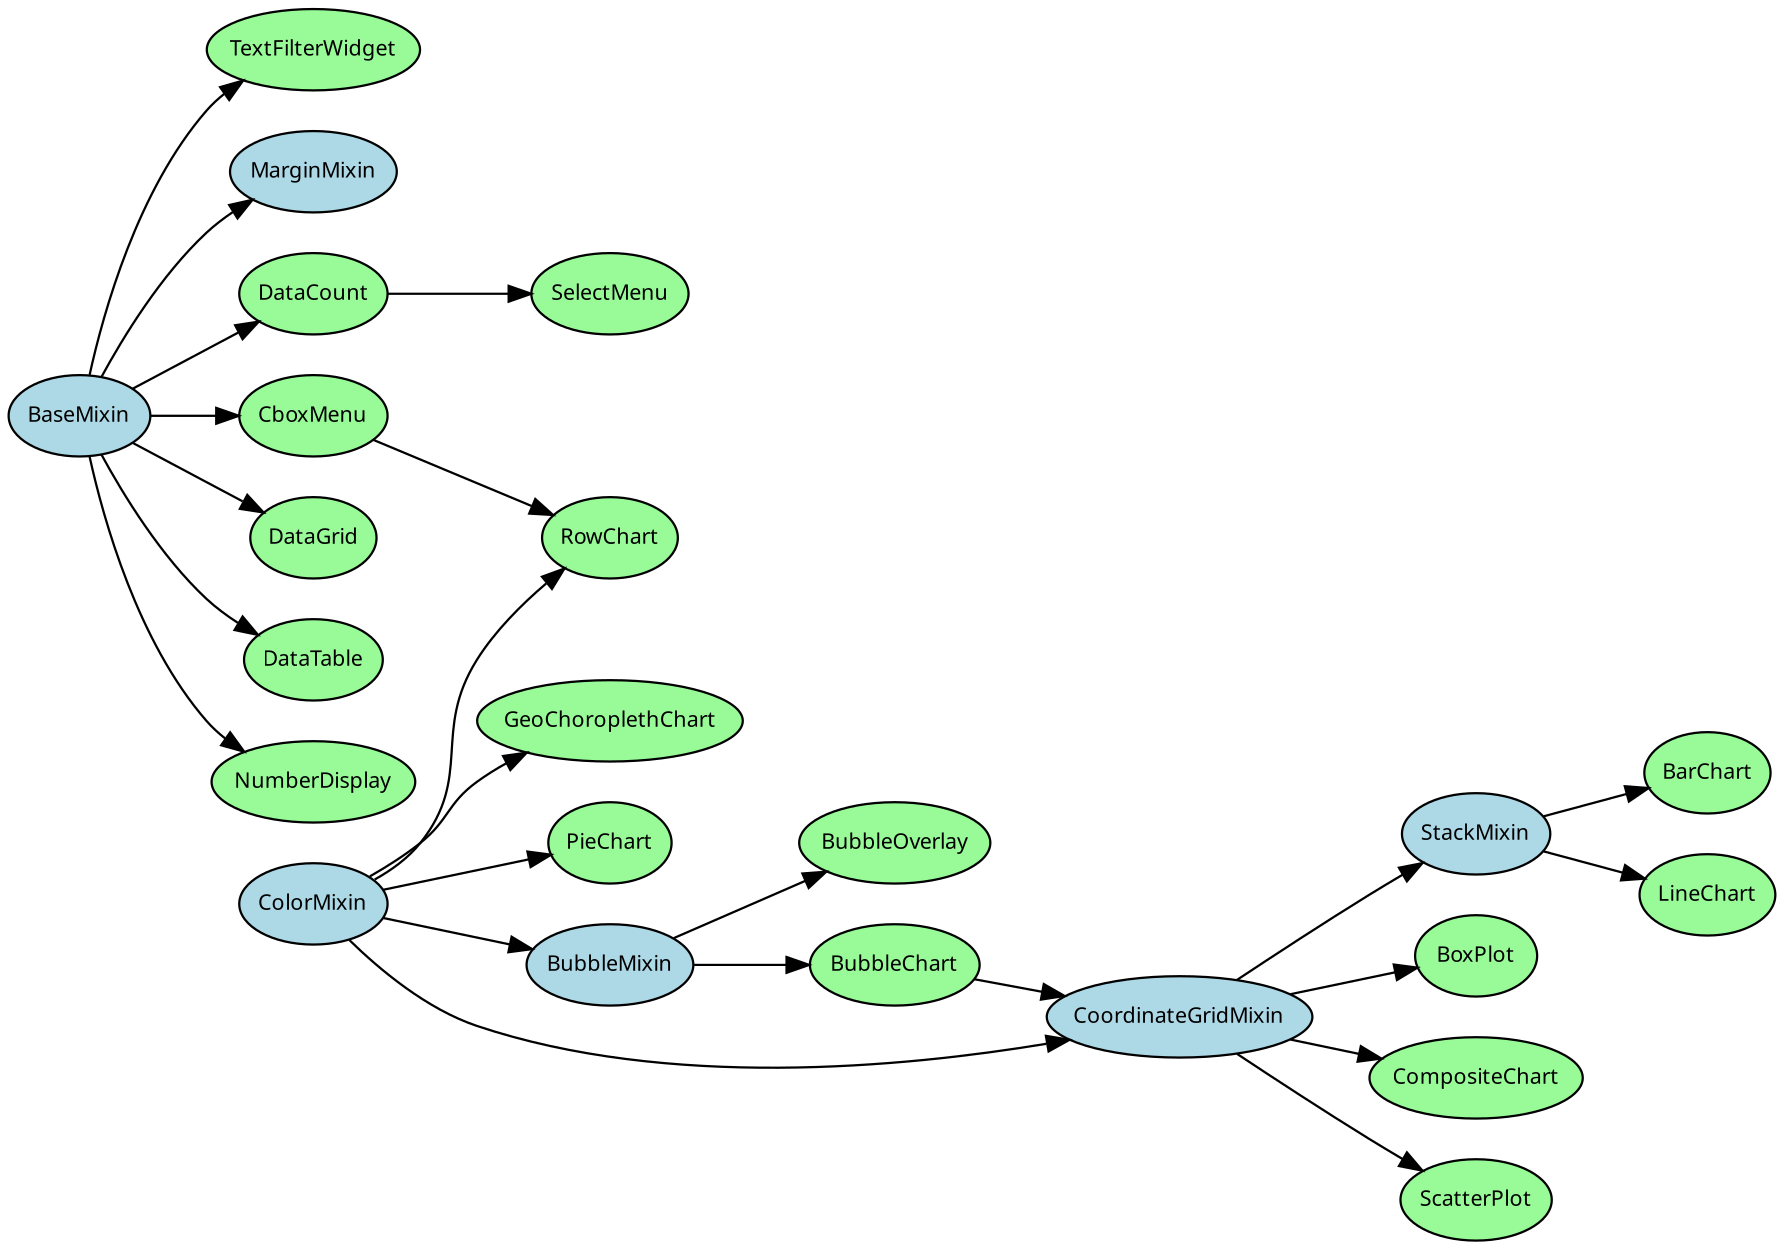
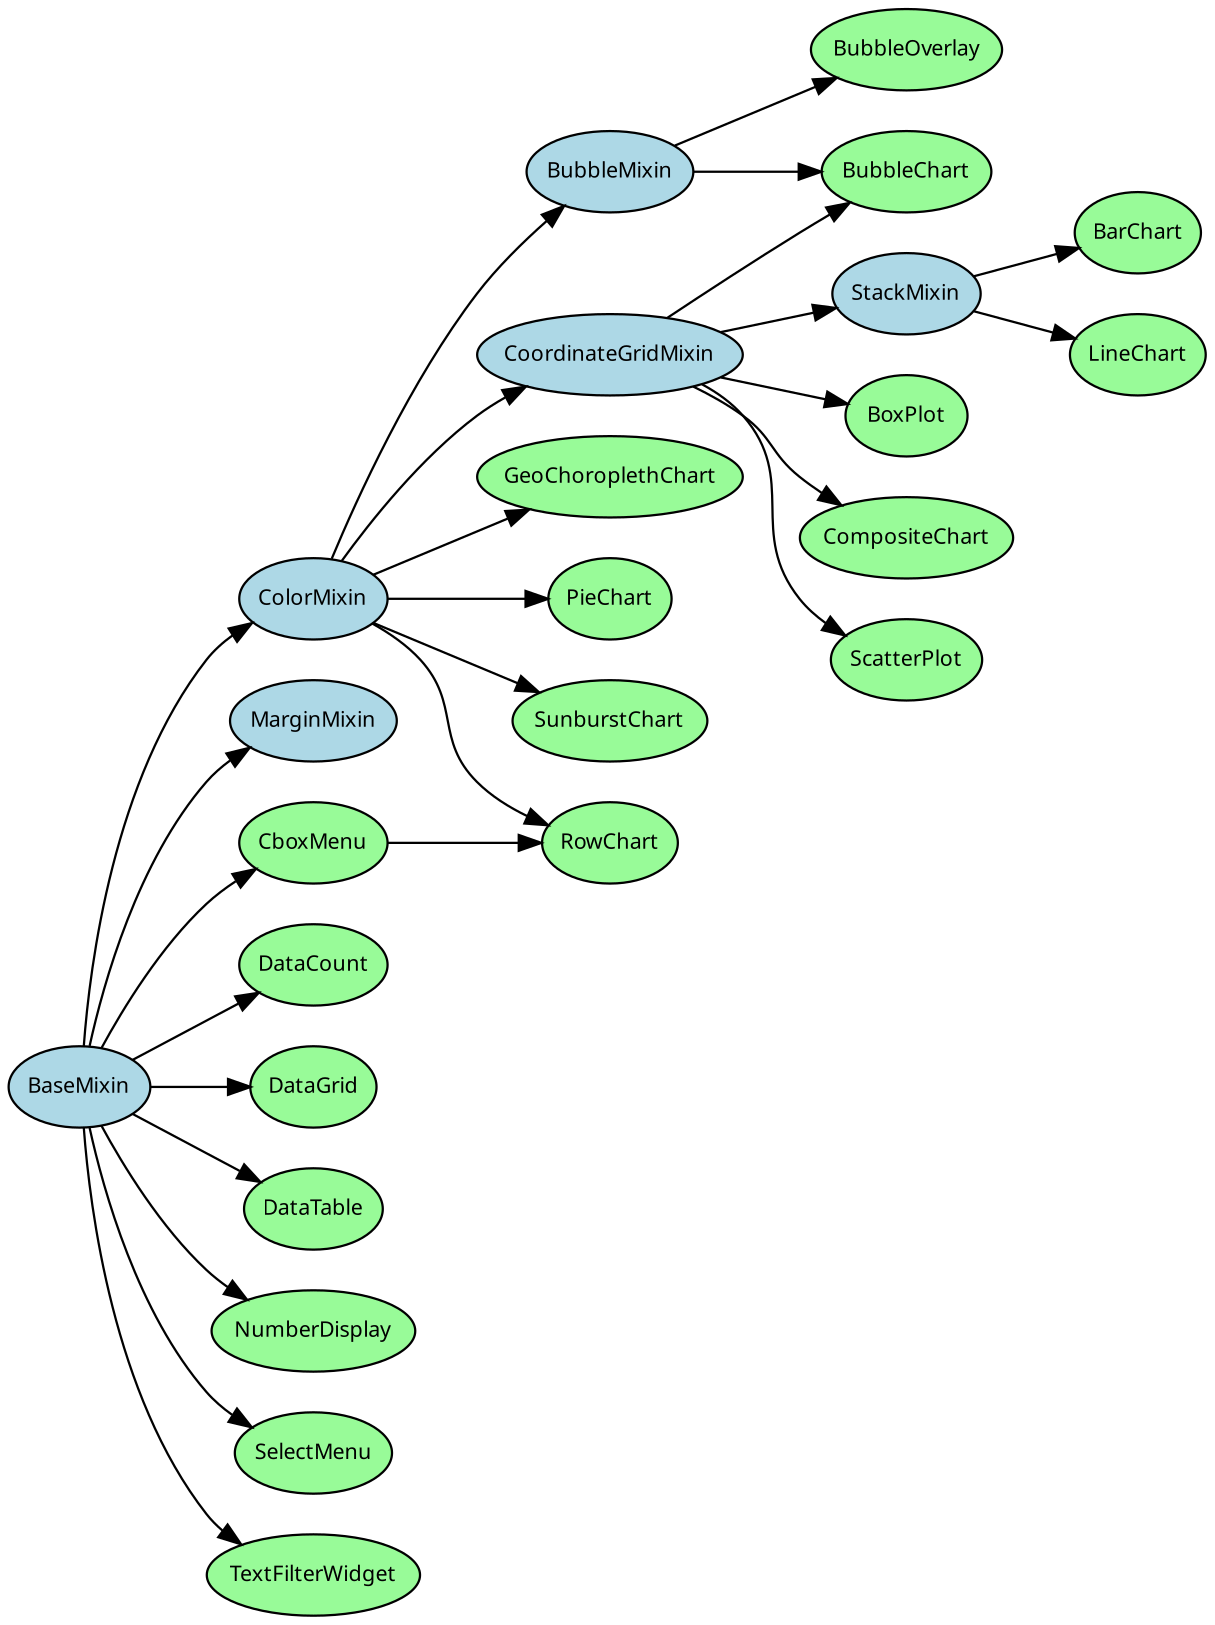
edge "DataCount" -> "SelectMenu": now "BaseMixin" -> "SelectMenu"
node "SunburstChart": added
edge "BaseMixin" -> "ColorMixin": added
edge "BubbleChart" -> "CoordinateGridMixin": reversed
